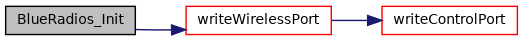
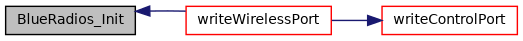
edge "BlueRadios_Init" -> "writeWirelessPort": reversed
